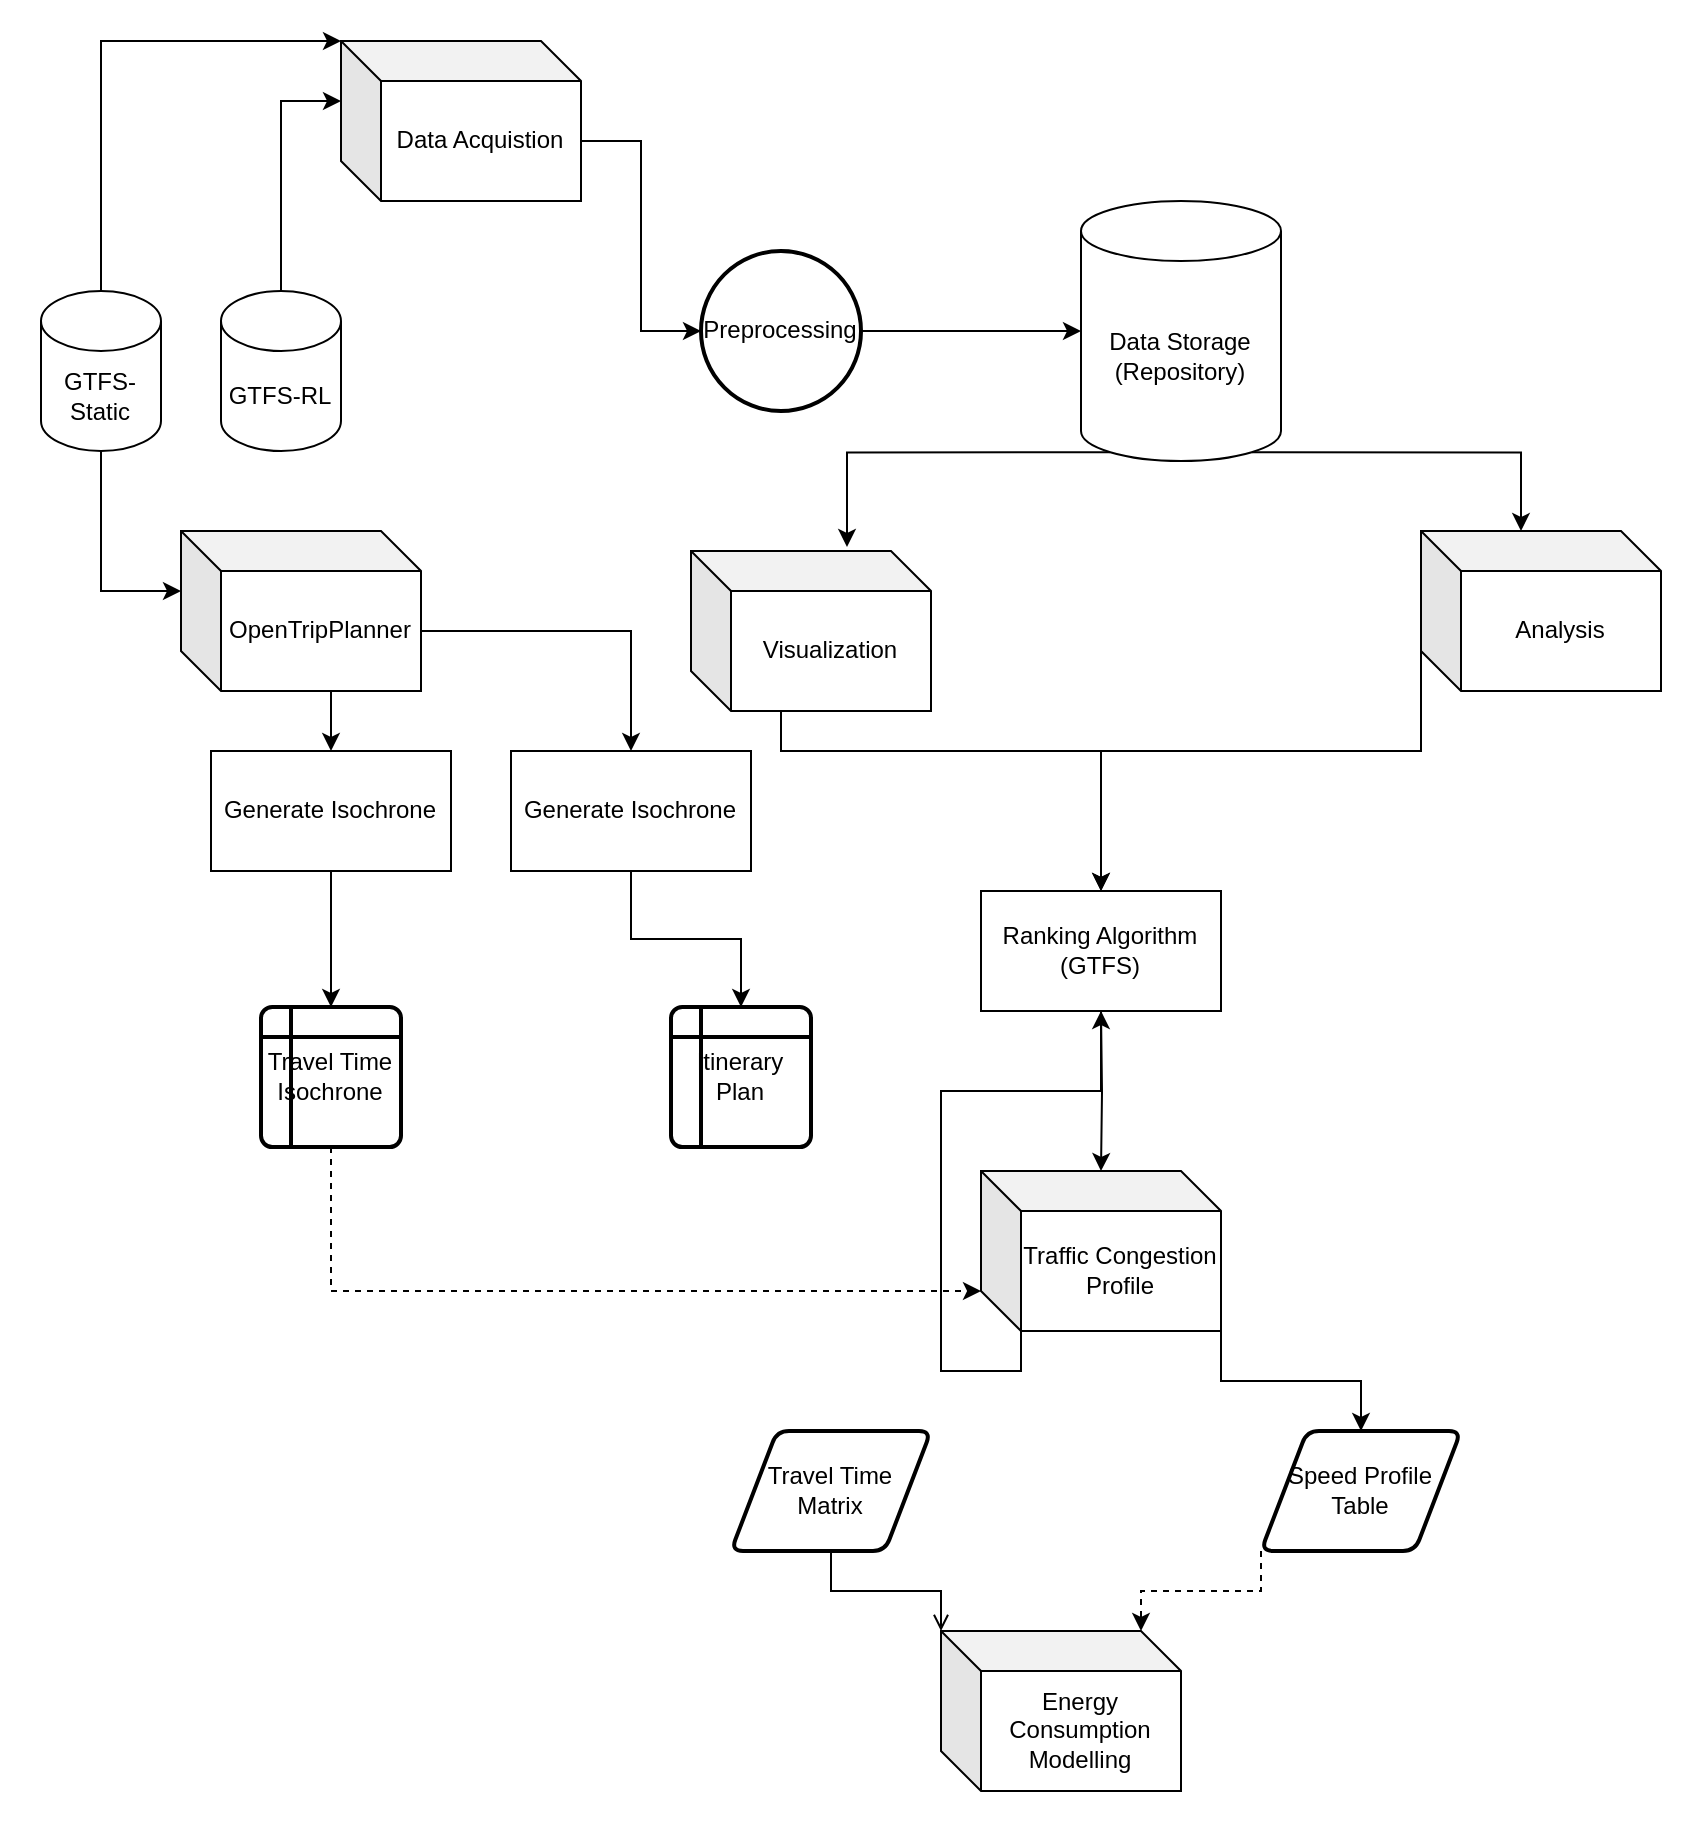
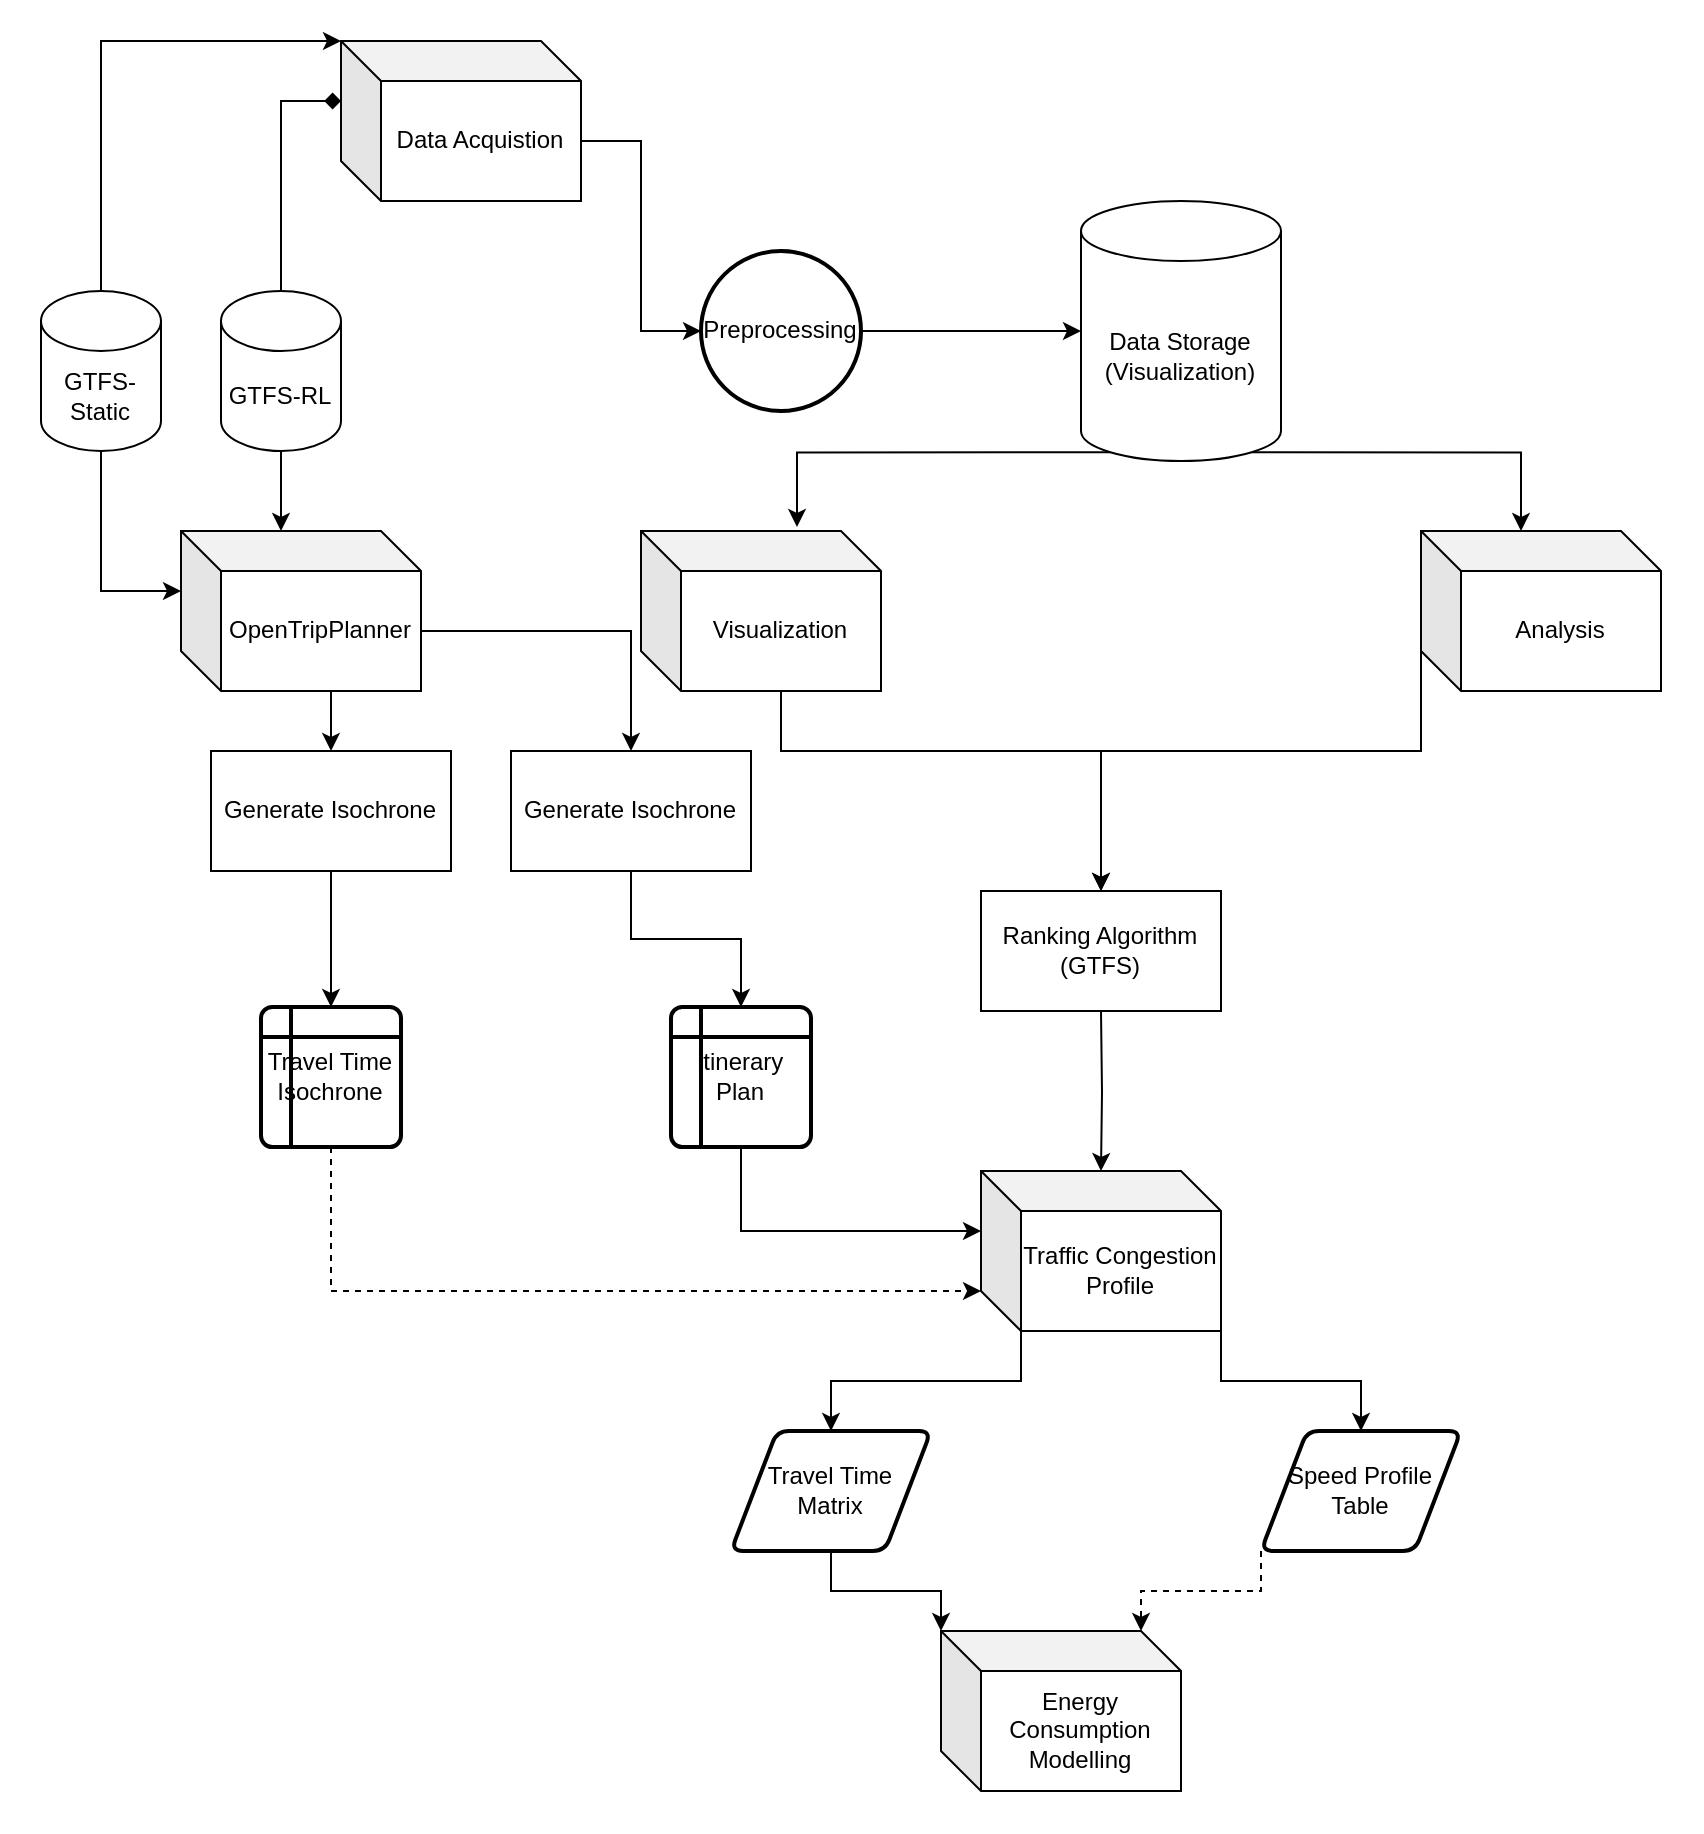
edge "GTFS-RL" -> "Data Acquistion": arrowhead classic -> diamond
node "Data Storage (Repository)": label "Data Storage (Repository)" -> "Data Storage (Visualization)"
edge "GTFS-RL" -> "OpenTripPlanner": added
node "Visualization": moved (811, 631) -> (761, 611)
edge "Traffic Congestion Profile" -> "Ranking Algorithm (GTFS)": now "Traffic Congestion Profile" -> "Travel Time Matrix"
edge "Itinerary Plan" -> "Traffic Congestion Profile": added
edge "Travel Time Matrix" -> "Energy Consumption Modelling": arrowhead open -> classic
